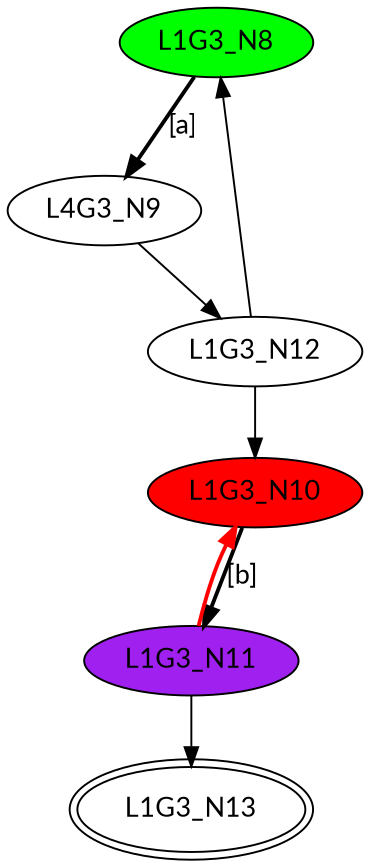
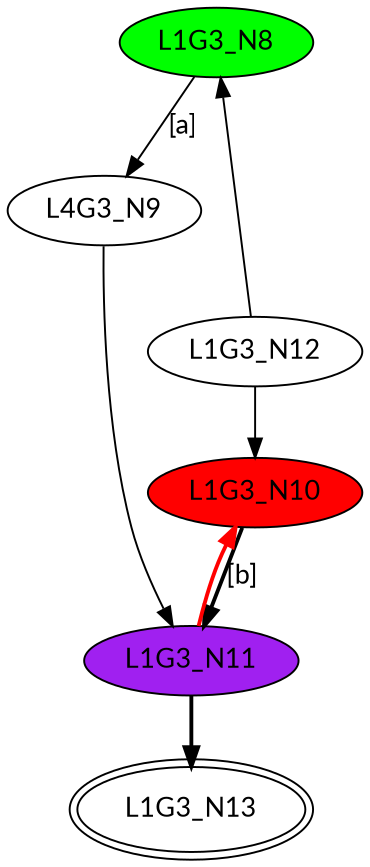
edge "L1G3_N8" -> "L4G3_N9": style bold -> solid
edge "L4G3_N9" -> "L1G3_N12": now "L4G3_N9" -> "L1G3_N11"
edge "L1G3_N11" -> "L1G3_N13": style solid -> bold
